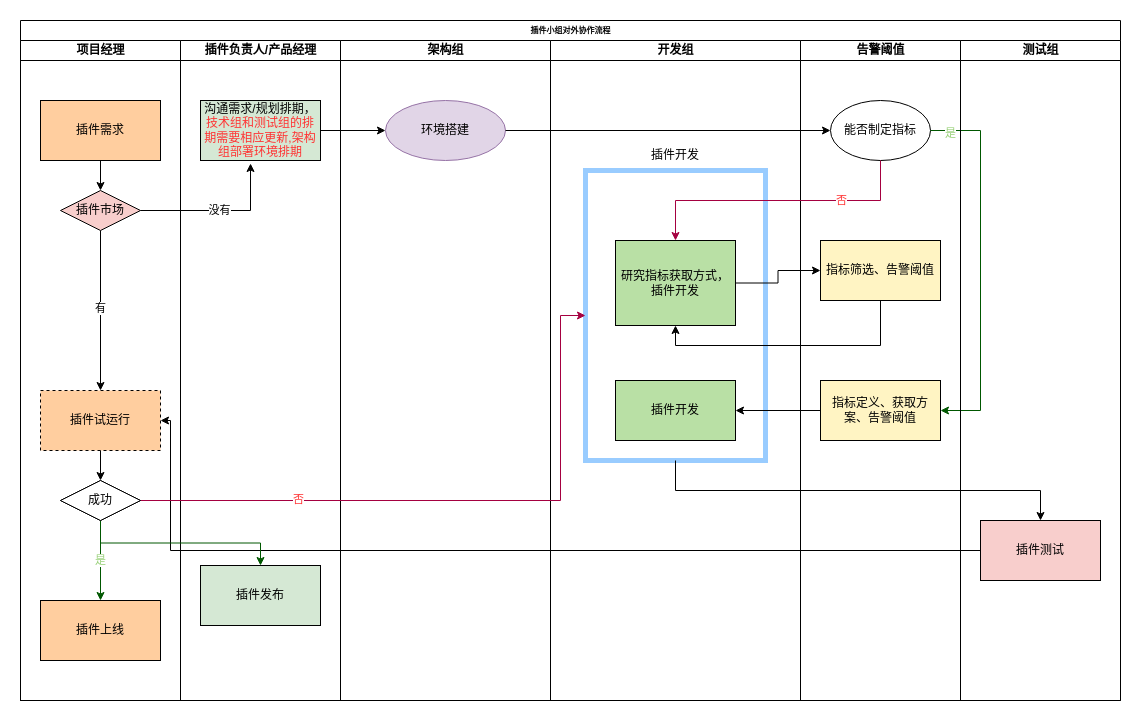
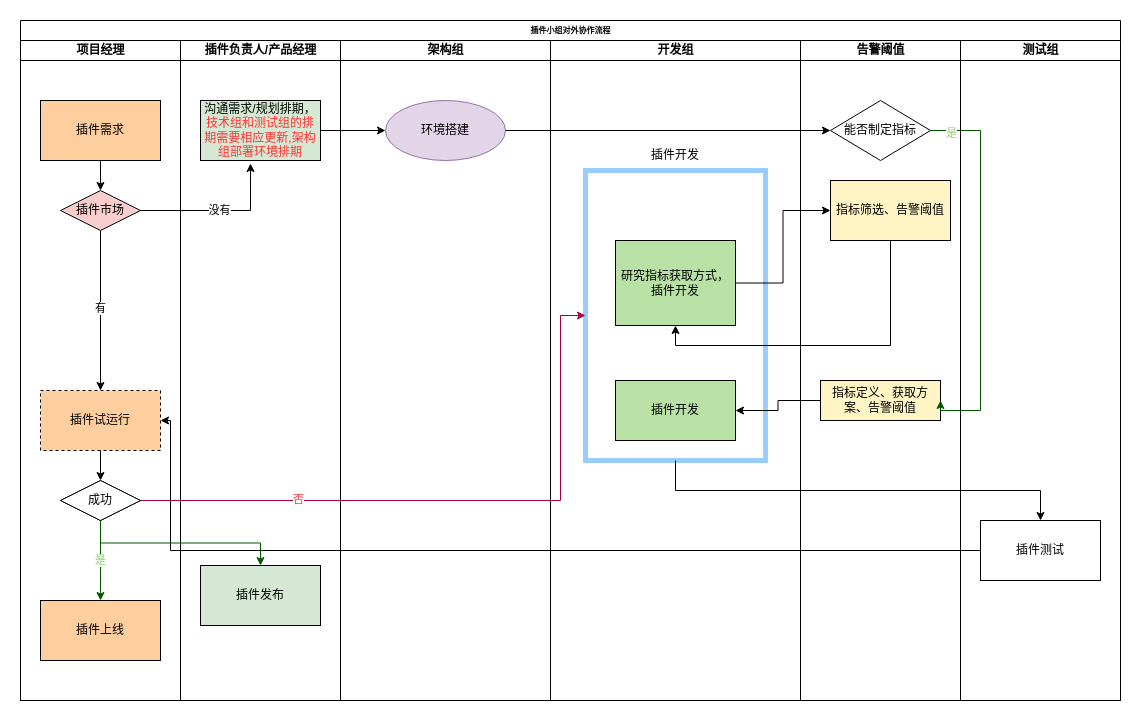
node "能否制定指标": shape ellipse -> diamond
edge "能否制定指标" -> "研究指标获取方式，插件开发": removed, label "否"
node "指标筛选、告警阈值": moved (881, 271) -> (891, 211)
node "指标定义、获取方案、告警阈值": size 120x60 -> 120x40
node "插件测试": fillcolor #f8cecc -> #ffffff
